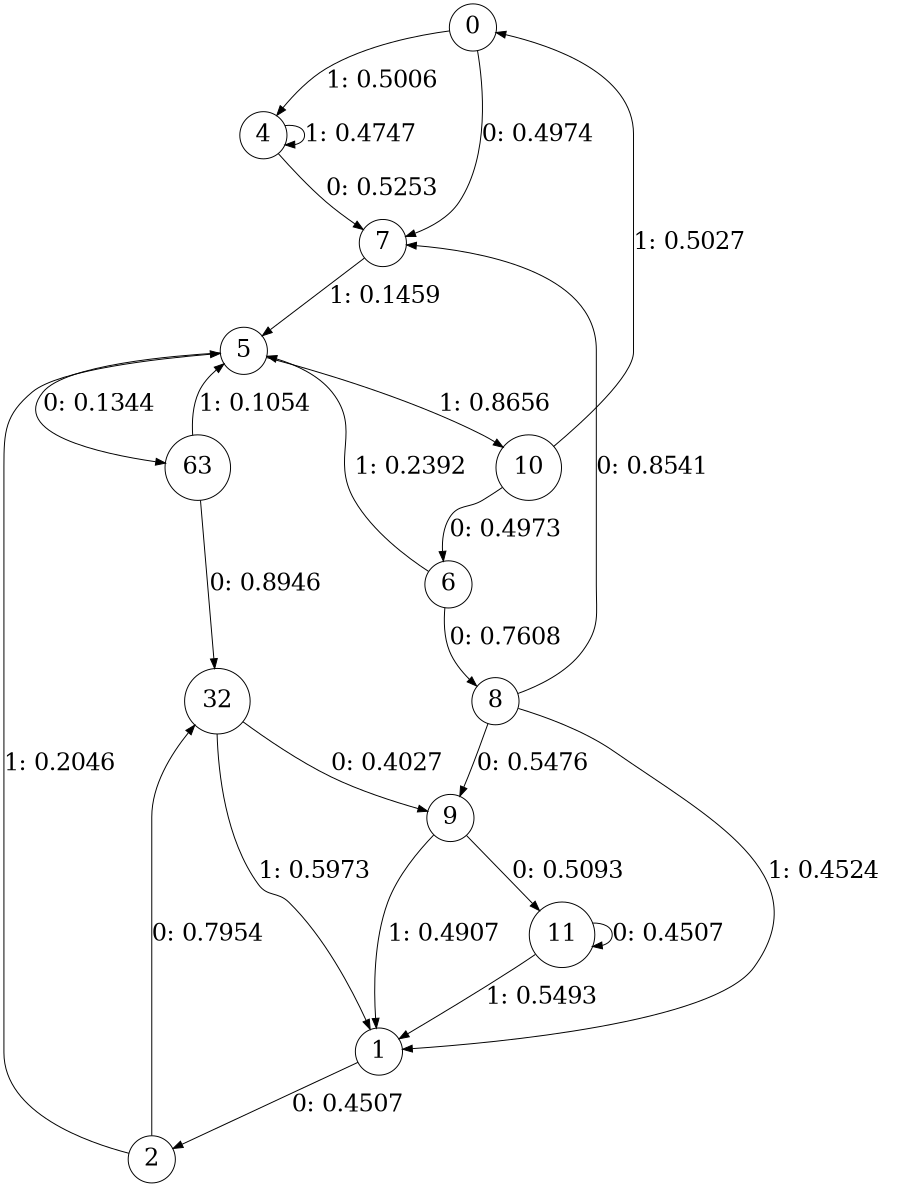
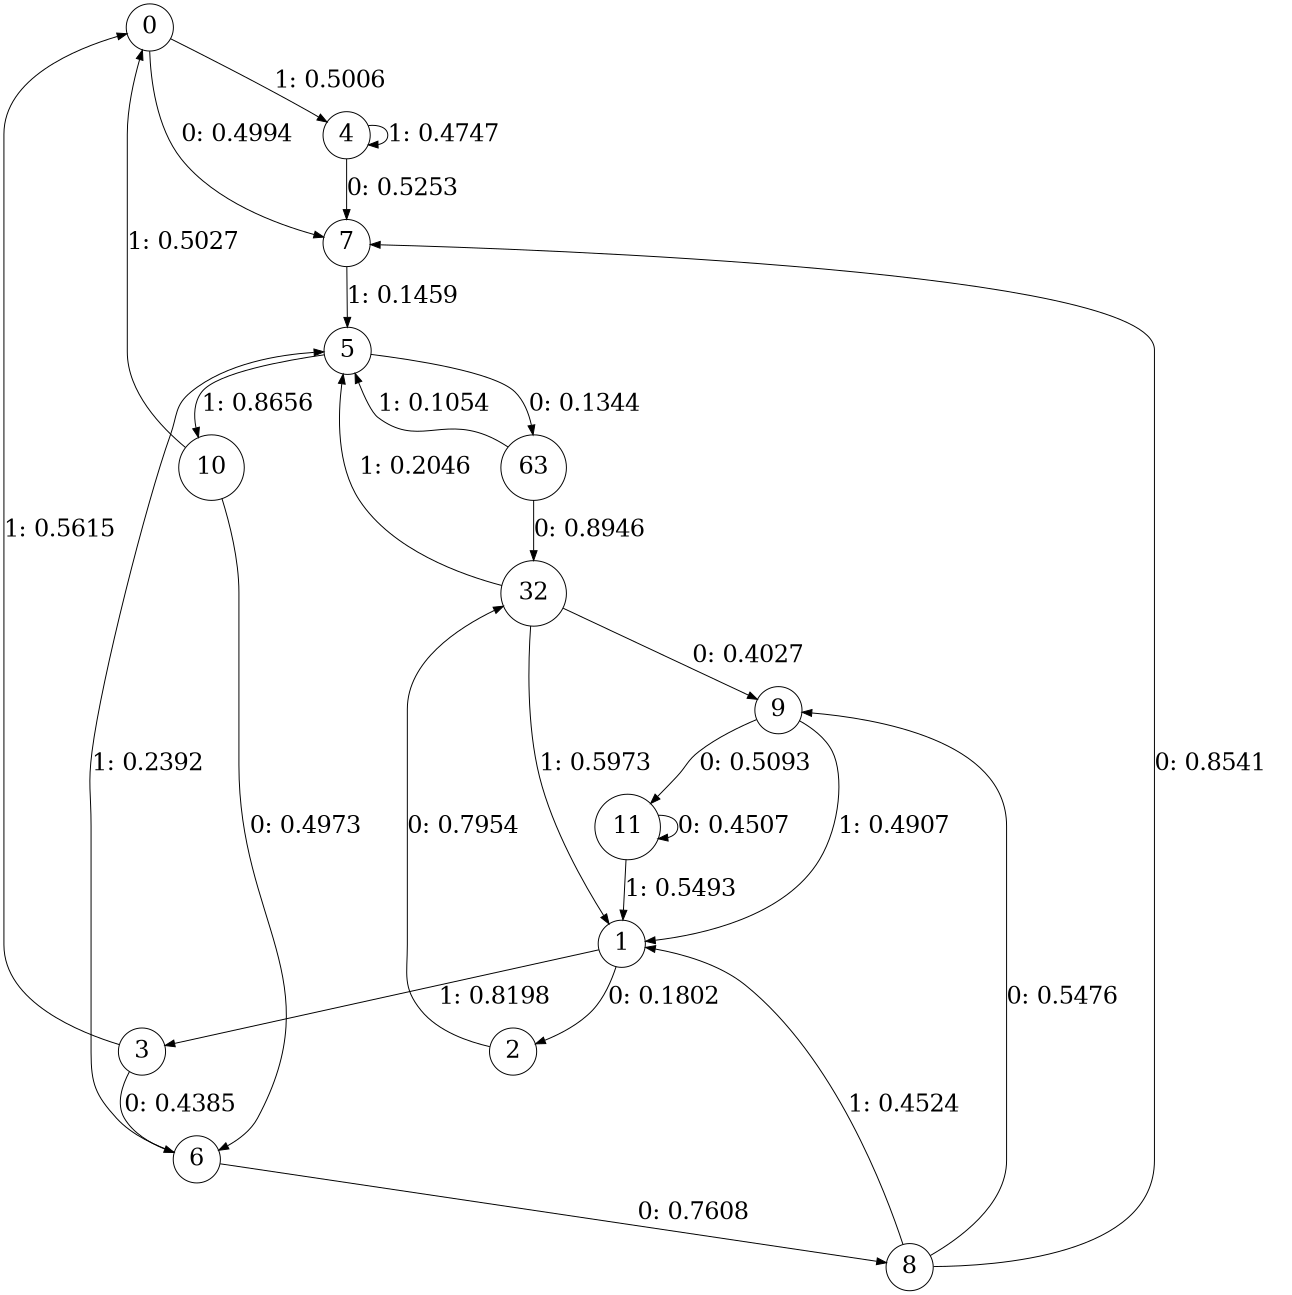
edge "0" -> "7": label "0: 0.4974   " -> "0: 0.4994   "
edge "2" -> "5": now "32" -> "5"
node "3": added
edge "1" -> "2": label "0: 0.4507   " -> "0: 0.1802   "
